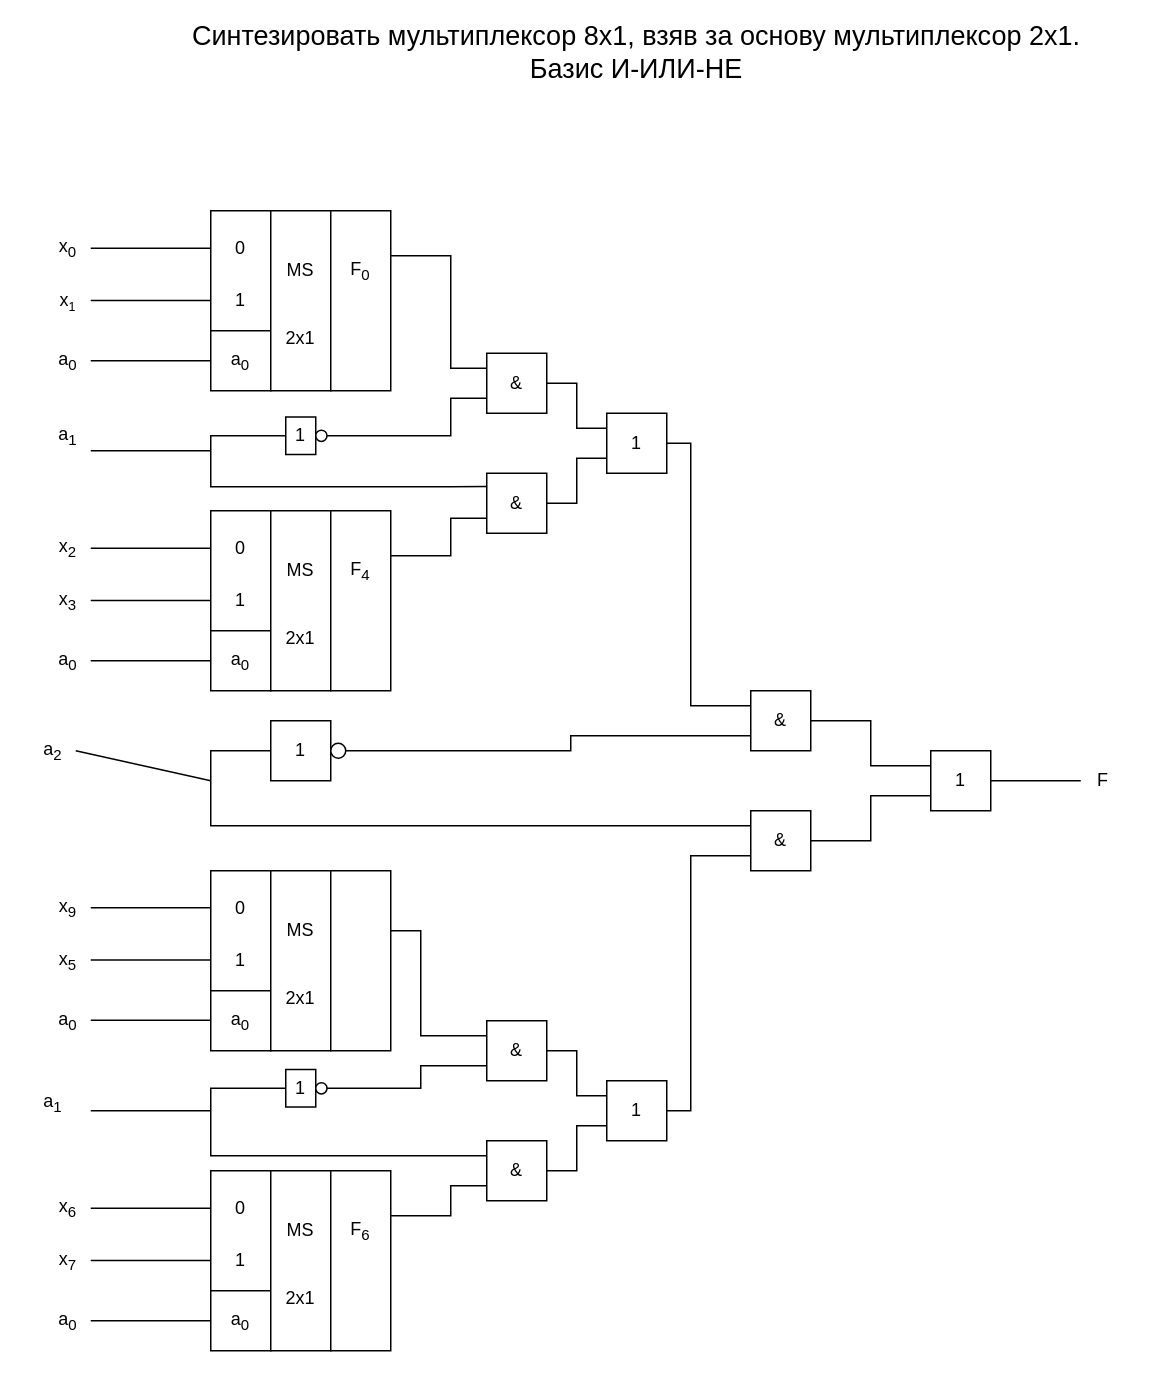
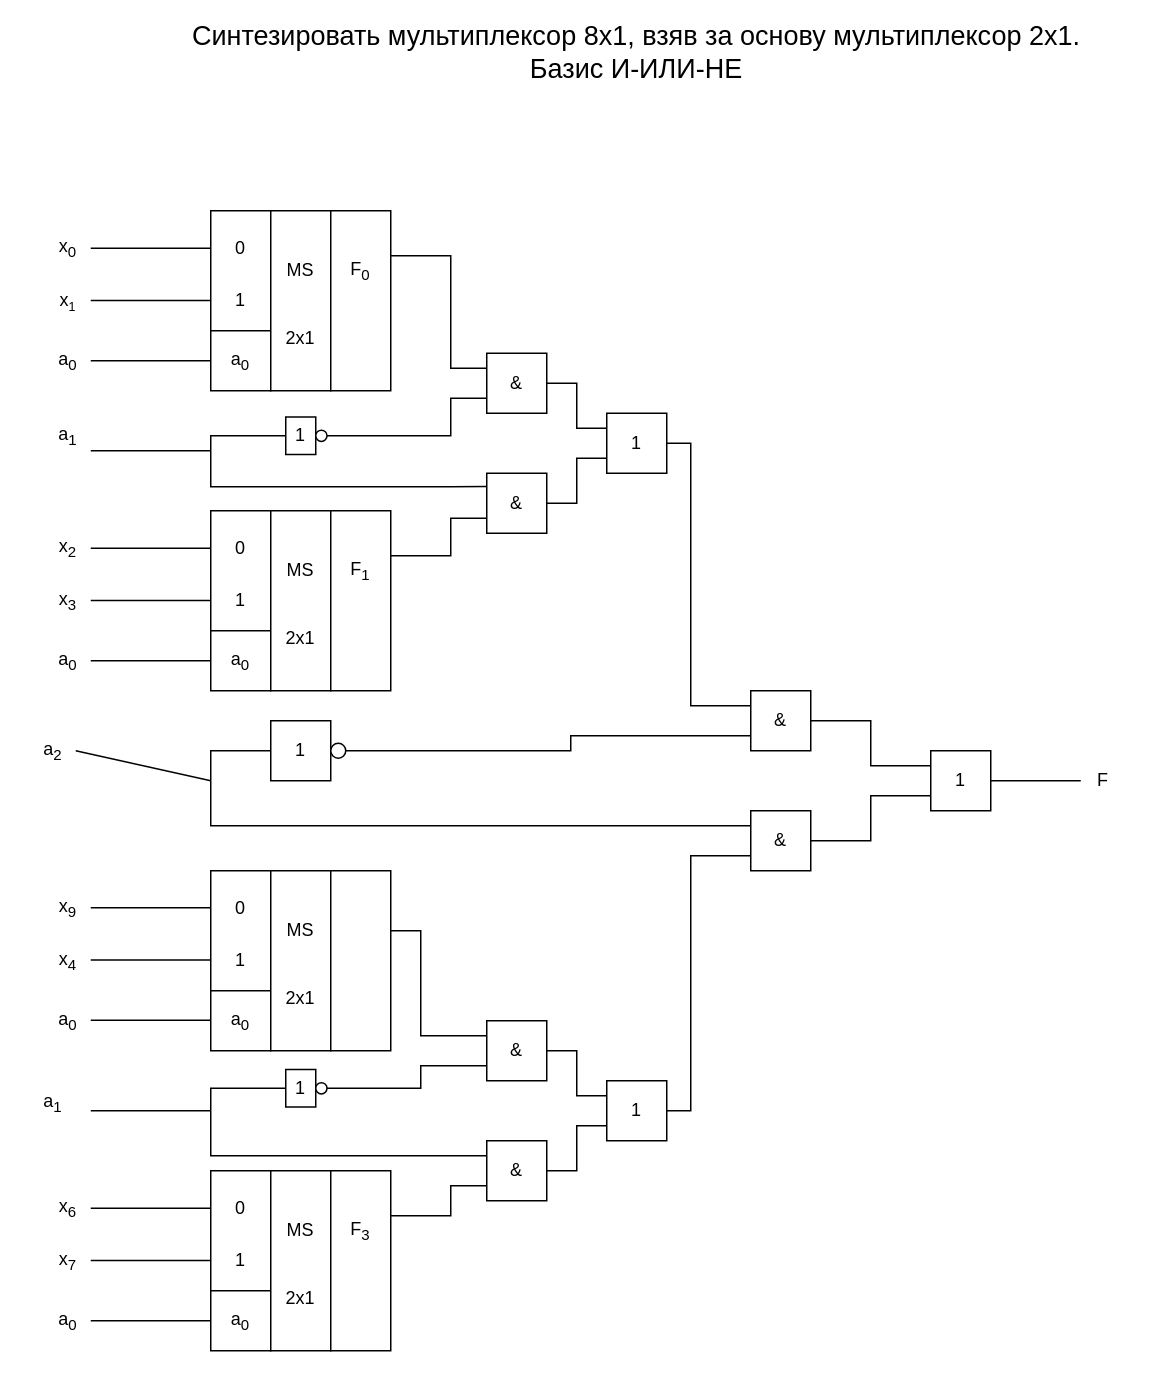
node "F4": label "F4" -> "F1"
node "x5": label "x5" -> "x4"
node "F6": label "F6" -> "F3"
